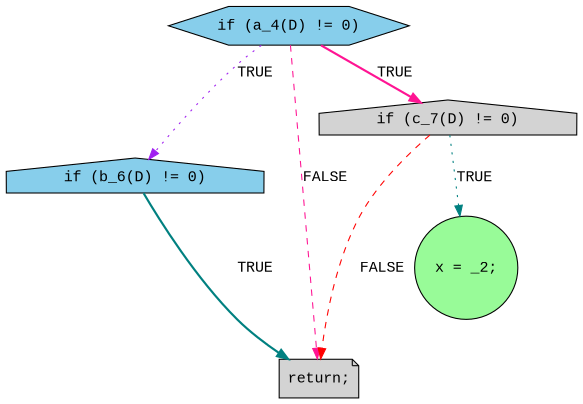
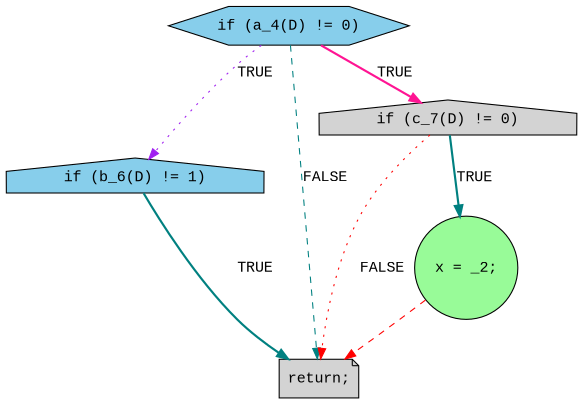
edge "if (c_7(D) != 0)" -> "x = _2;": style dotted -> bold
node "if (b_6(D) != 0)": label "if (b_6(D) != 0)" -> "if (b_6(D) != 1)"
edge "if (a_4(D) != 0)" -> "return;": color deeppink -> teal
edge "if (c_7(D) != 0)" -> "return;": style dashed -> dotted
edge "x = _2;" -> "return;": added
